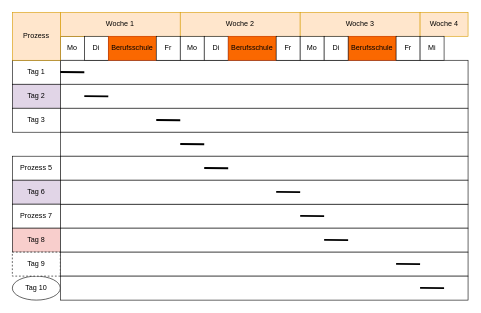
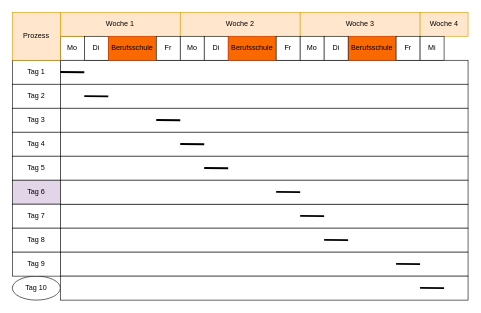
node "Tag 2": fillcolor #e1d5e7 -> #ffffff
node "Tag 4": added
node "Prozess 5": label "Prozess 5" -> "Tag 5"
node "Prozess 7": label "Prozess 7" -> "Tag 7"
node "Tag 8": fillcolor #f8cecc -> #ffffff
node "Tag 9": style dashed -> solid
